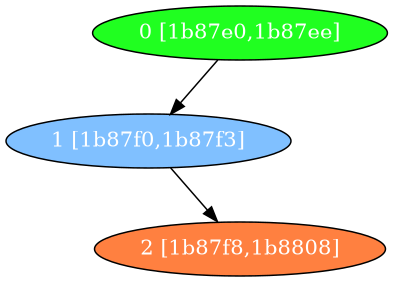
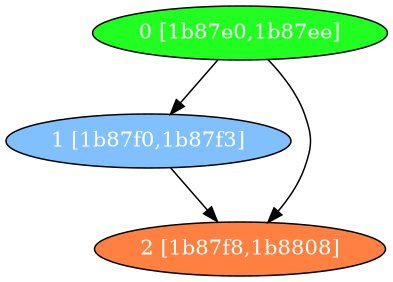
edge "0 [1b87e0,1b87ee]" -> "2 [1b87f8,1b8808]": added
